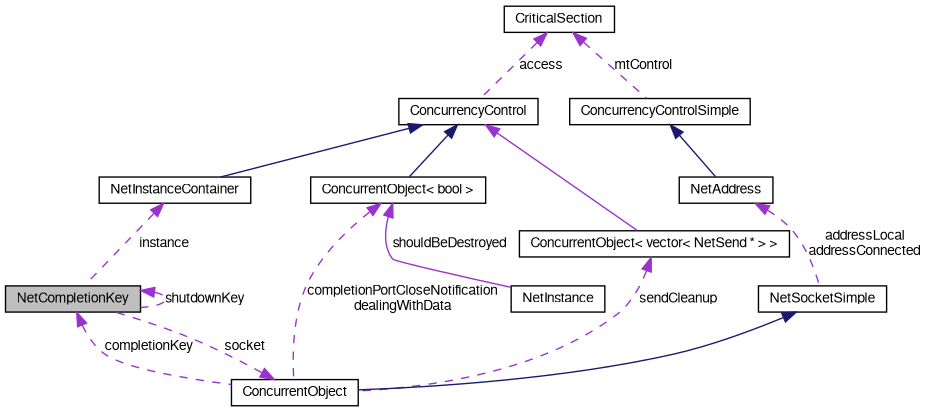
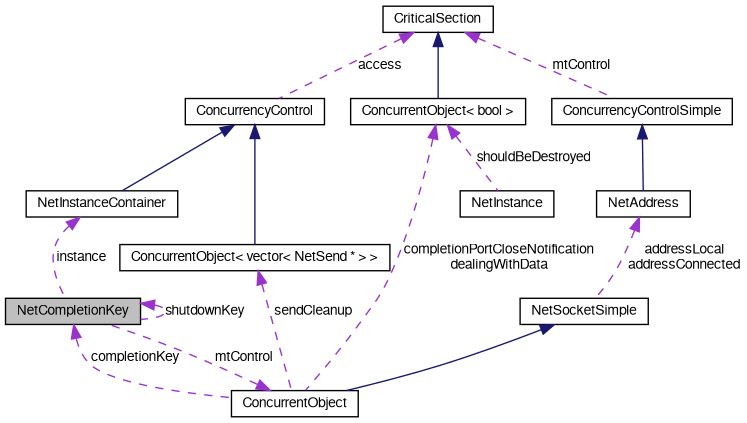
edge "ConcurrentObject< bool >" -> "ConcurrencyControl": now "ConcurrentObject< bool >" -> "CriticalSection"
edge "ConcurrentObject< vector< NetSend * > >" -> "ConcurrencyControl": color darkorchid3 -> midnightblue
edge "NetInstance" -> "ConcurrentObject< bool >": style solid -> dashed
edge "NetCompletionKey" -> "ConcurrentObject": label "socket" -> "mtControl"
